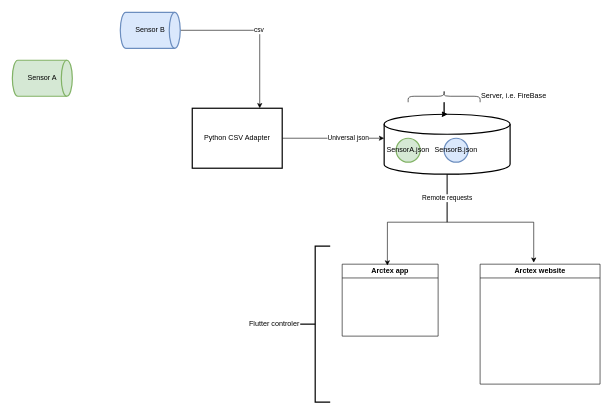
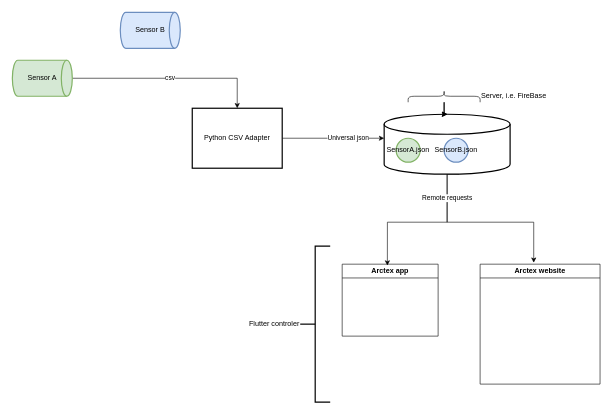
edge "Sensor B" -> "Python CSV Adapter": removed, label "csv"
edge "Sensor A" -> "Python CSV Adapter": added, label "csv"
